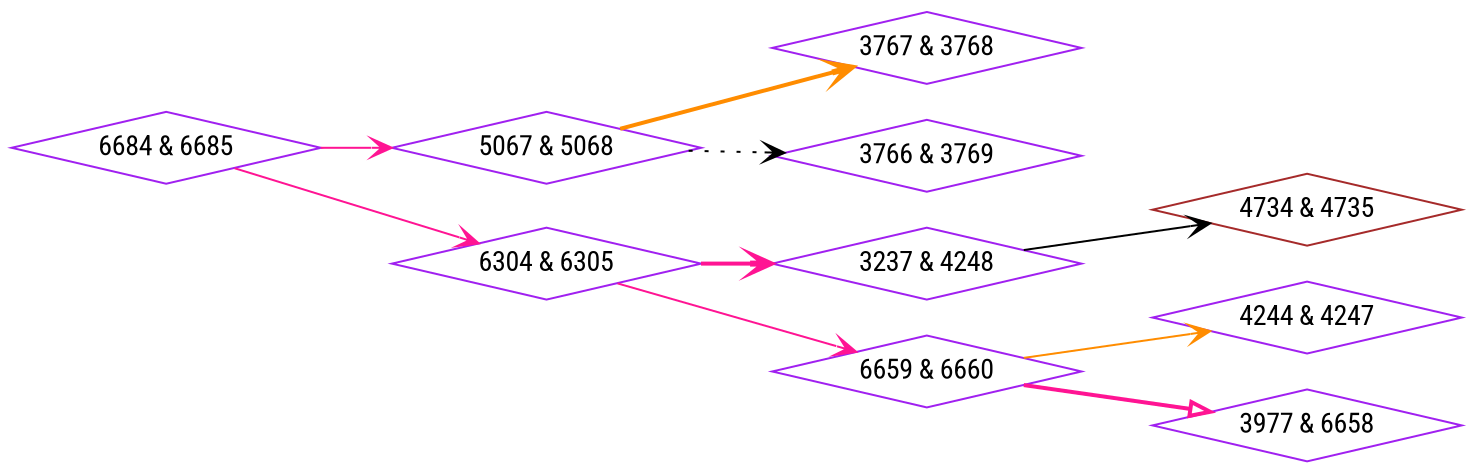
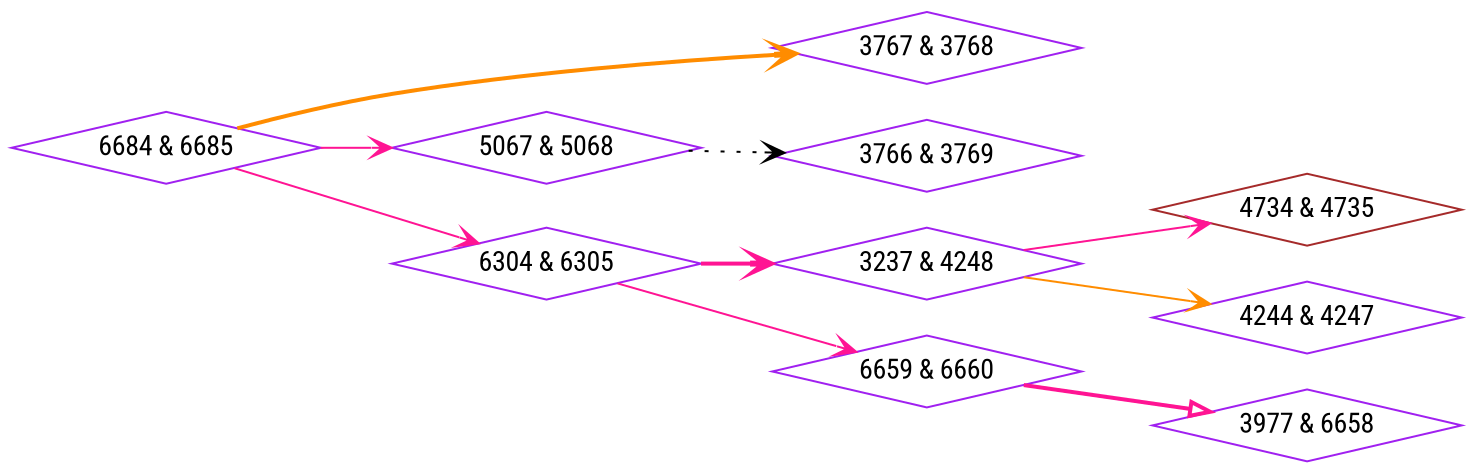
edge "5067 & 5068" -> "3767 & 3768": now "6684 & 6685" -> "3767 & 3768"
edge "3237 & 4248" -> "4734 & 4735": color black -> deeppink
edge "6659 & 6660" -> "4244 & 4247": now "3237 & 4248" -> "4244 & 4247"
